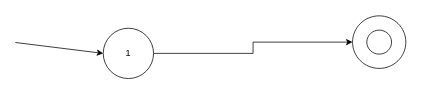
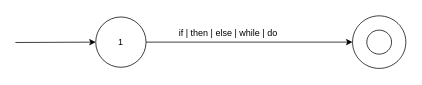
node "if | then | else | while | do": added
node "1": moved (128, 53) -> (121, 42)
